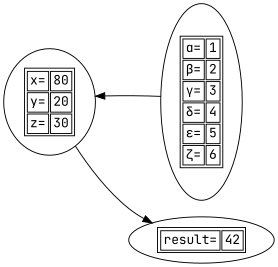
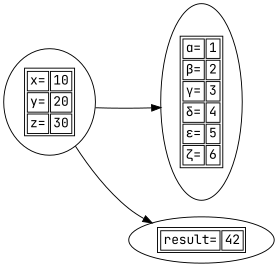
node "x=": text "80" -> "10"
edge "α=" -> "x=": reversed
